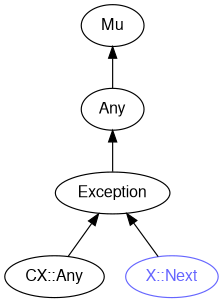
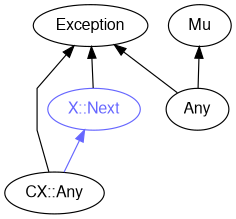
edge "CX::Any" -> "X::Next": added
edge "Exception" -> "Any": reversed
